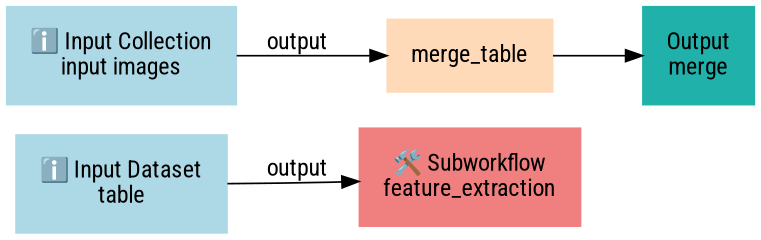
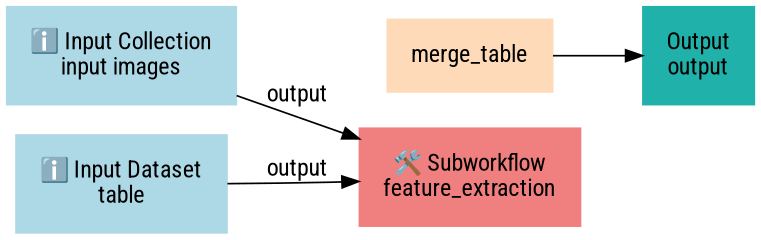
edge "ℹ️ Input Collection input images" -> "merge_table": now "ℹ️ Input Collection input images" -> "🛠️ Subworkflow feature_extraction"
node "Output merge": label "Output merge" -> "Output output"
